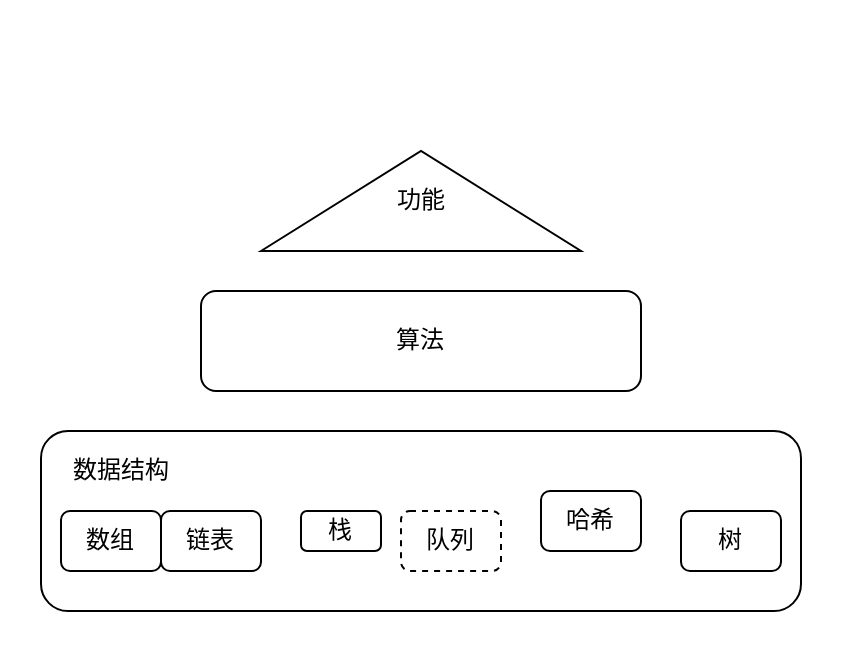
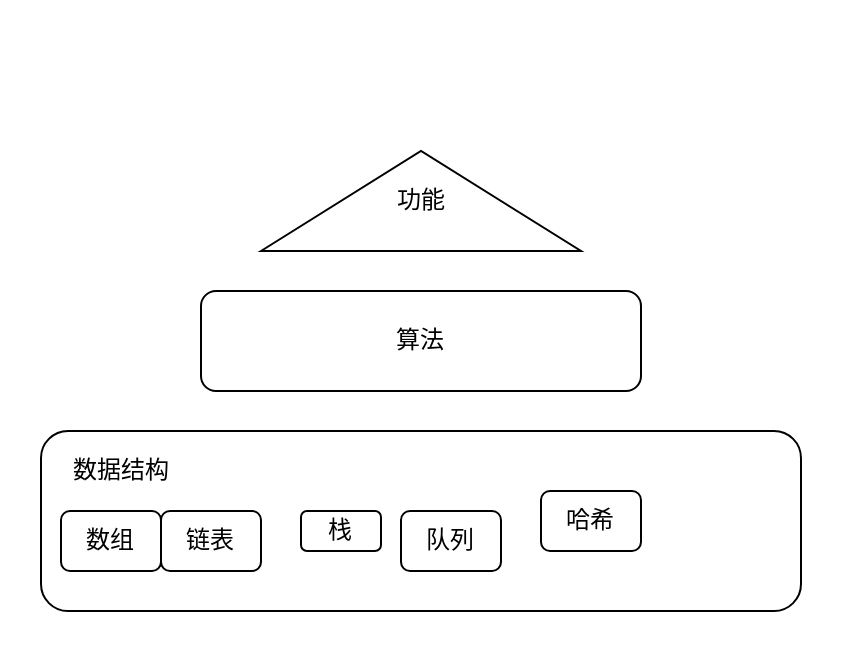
node "队列": style dashed -> solid
node "树": removed
